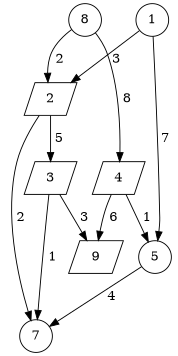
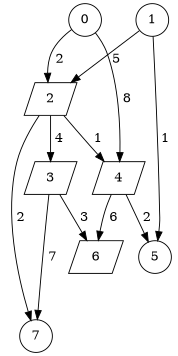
node "8": label "8" -> "0"
edge "1" -> "2": label " 3 " -> " 5 "
edge "2" -> "4": added, label "1"
edge "2" -> "3": label " 5 " -> " 4 "
edge "1" -> "5": label " 7 " -> " 1 "
edge "4" -> "5": label " 1 " -> " 2 "
edge "3" -> "7": label " 1 " -> " 7 "
node "9": label "9" -> "6"
edge "5" -> "7": removed, label "4"
